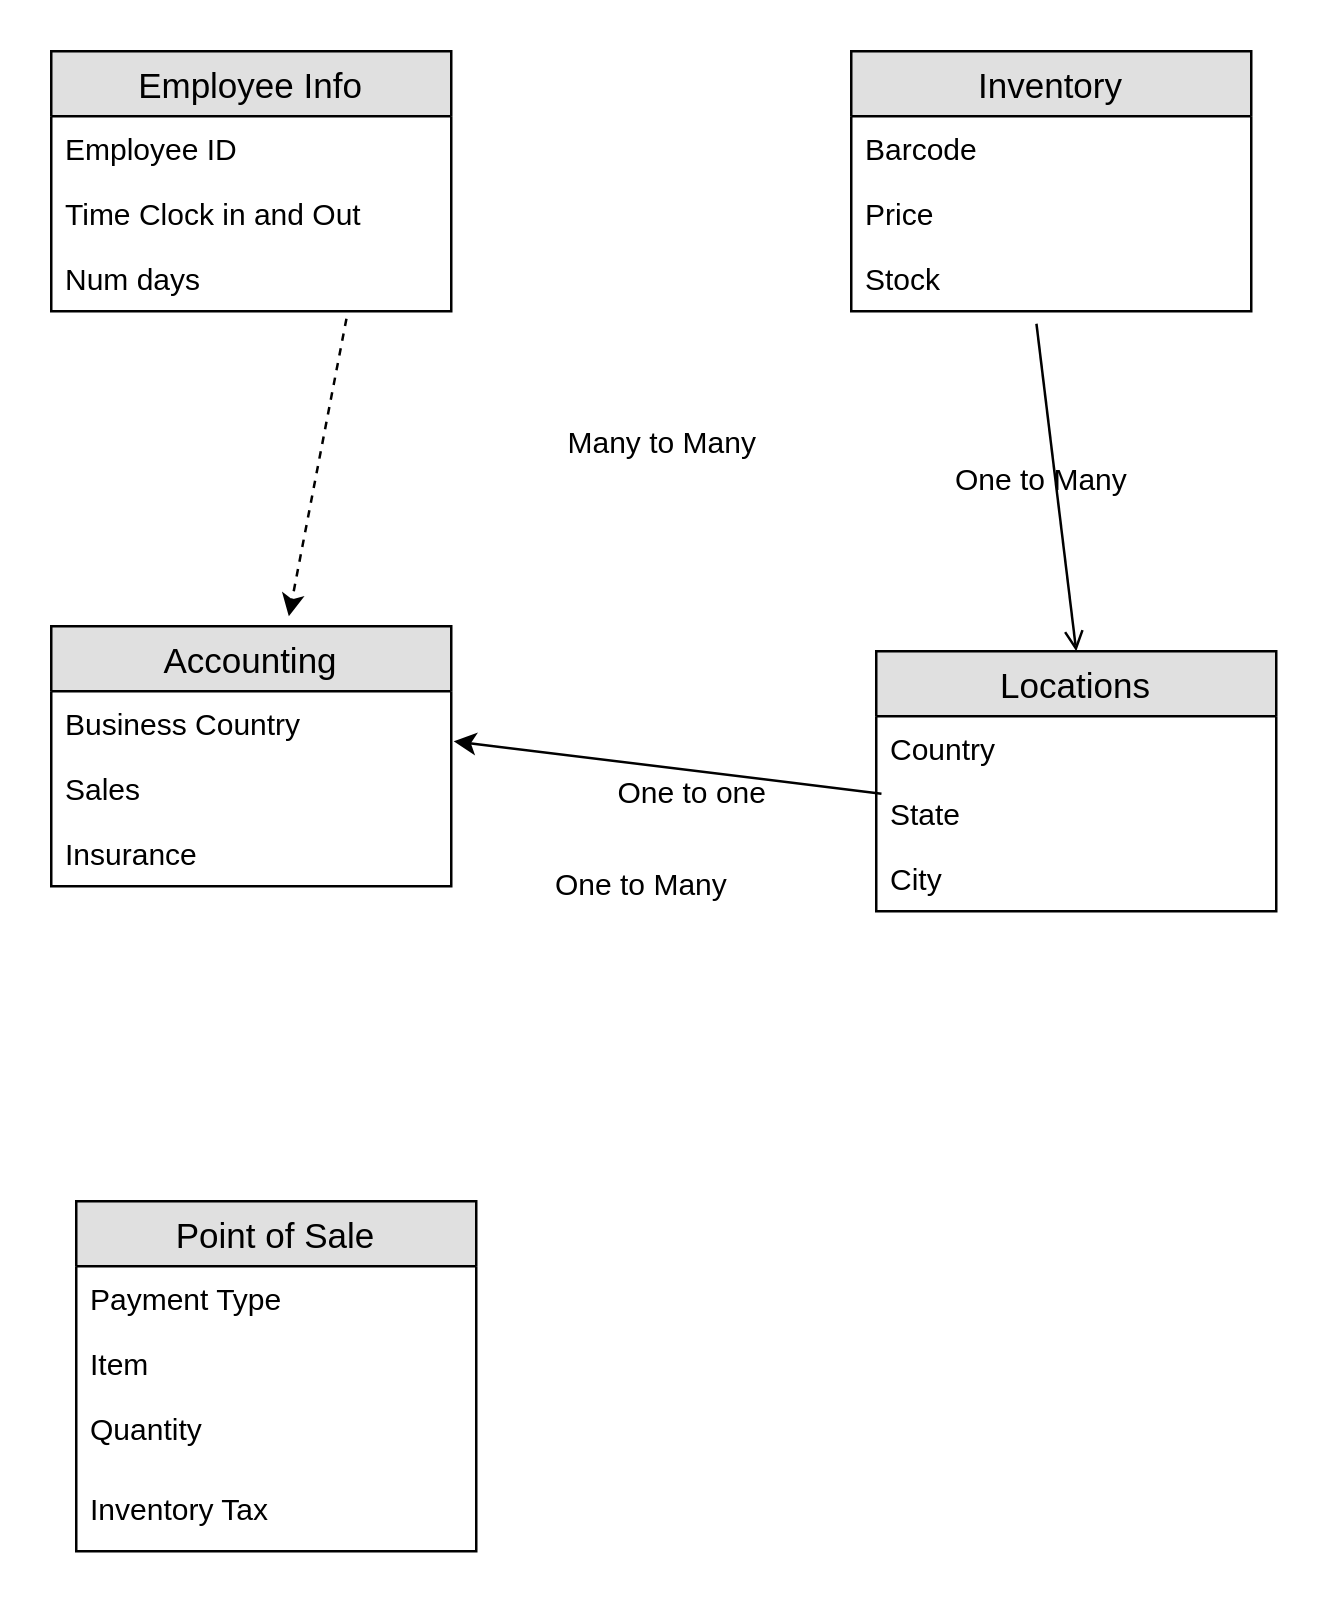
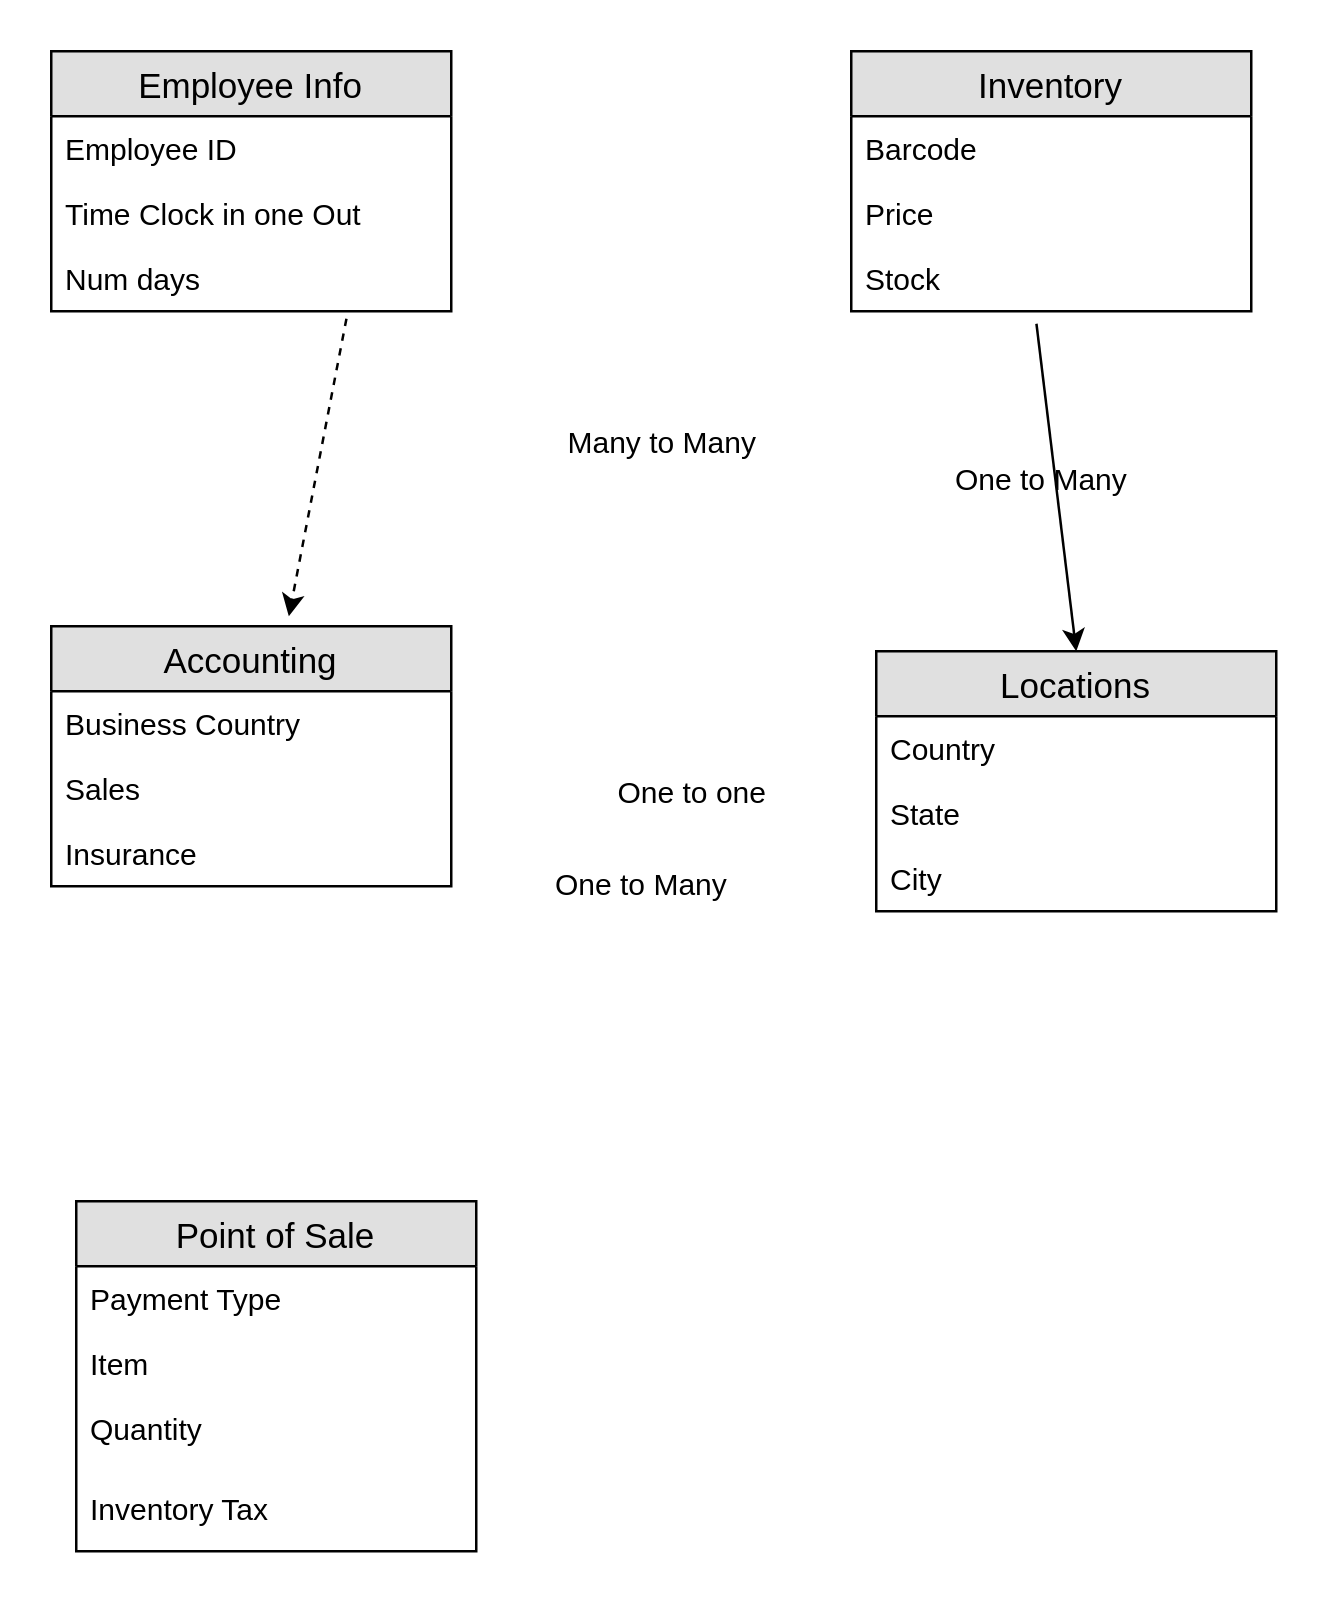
node "Time Clock in and Out": label "Time Clock in and Out" -> "Time Clock in one Out"
edge "Stock" -> "Locations": arrowhead open -> classic
edge "State" -> "Business Country": removed
